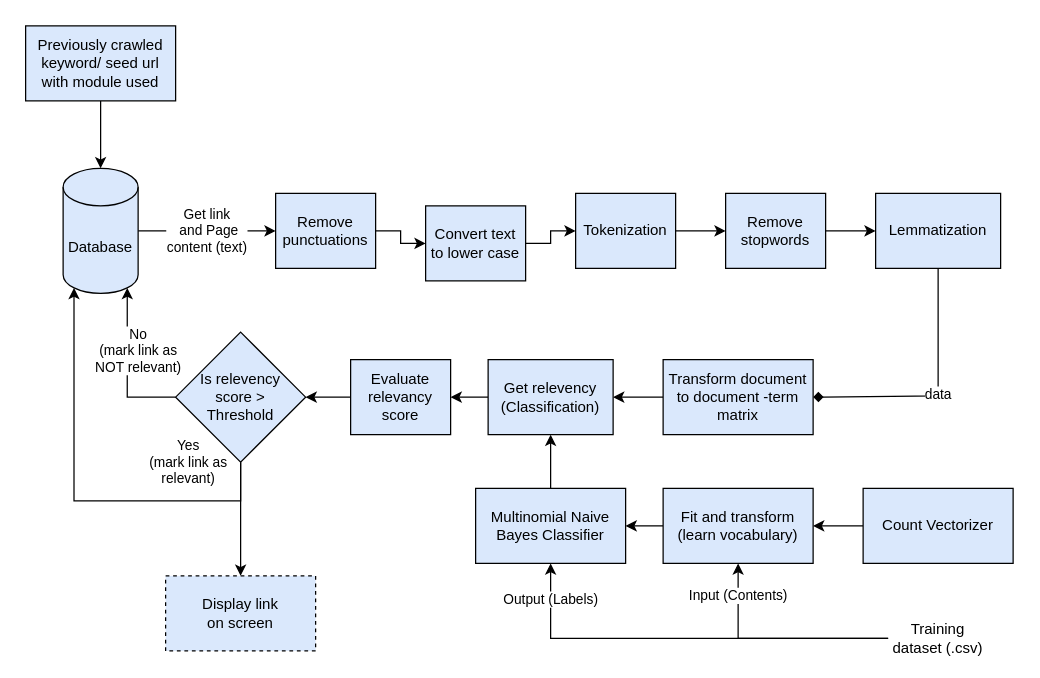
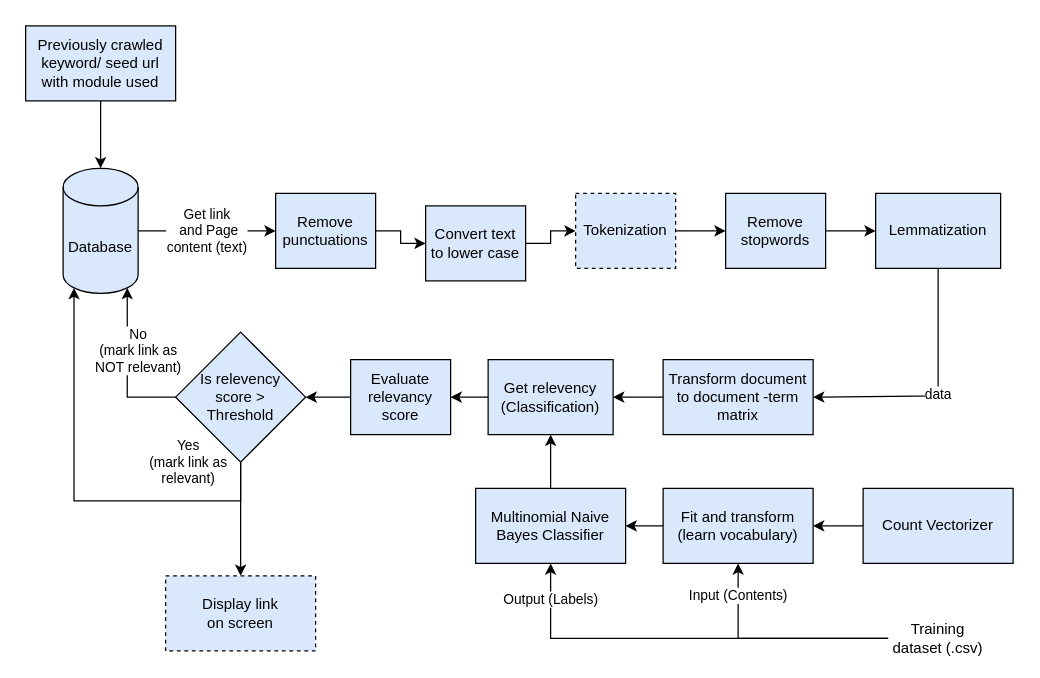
node "Tokenization": style solid -> dashed
edge "Lemmatization" -> "Transform document to document -term matrix": arrowhead diamond -> classic
